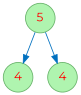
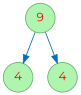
node "5": label "5" -> "9"
